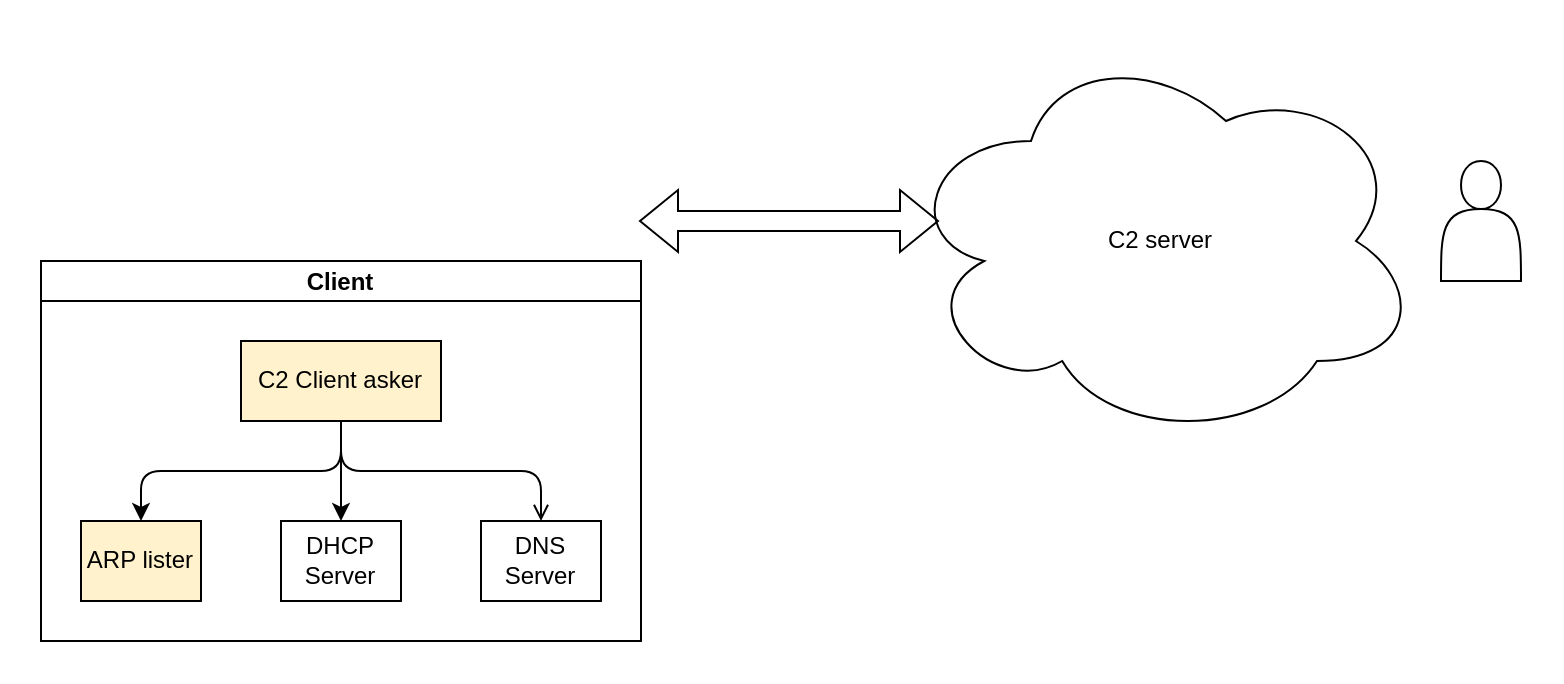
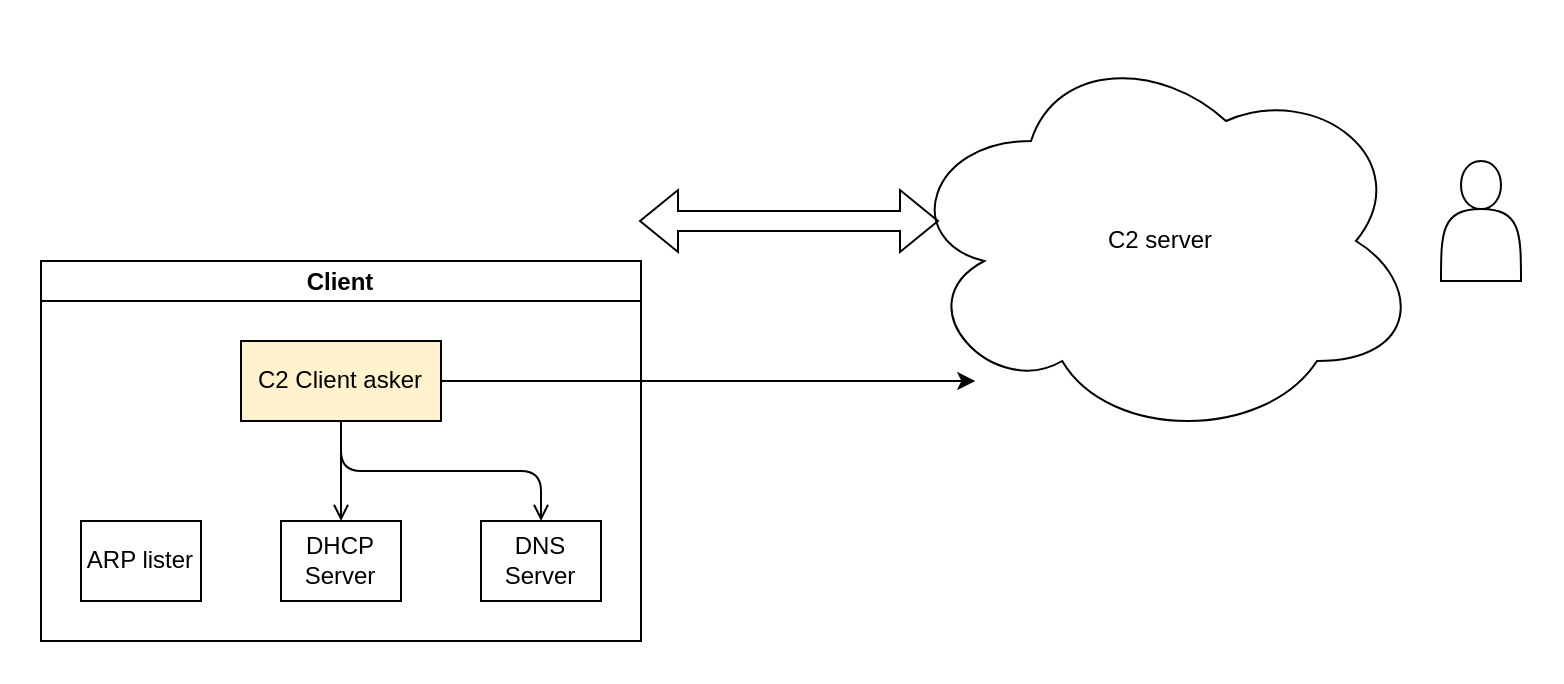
edge "C2 Client asker" -> "ARP lister": now "C2 Client asker" -> "C2 server"
edge "C2 Client asker" -> "DHCP Server": arrowhead classic -> open
node "ARP lister": fillcolor #fff2cc -> #ffffff
